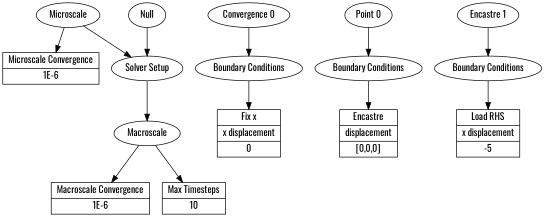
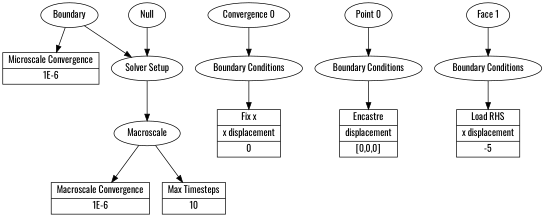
node "Microscale": label "Microscale" -> "Boundary"
node "Encastre 1": label "Encastre 1" -> "Face 1"
